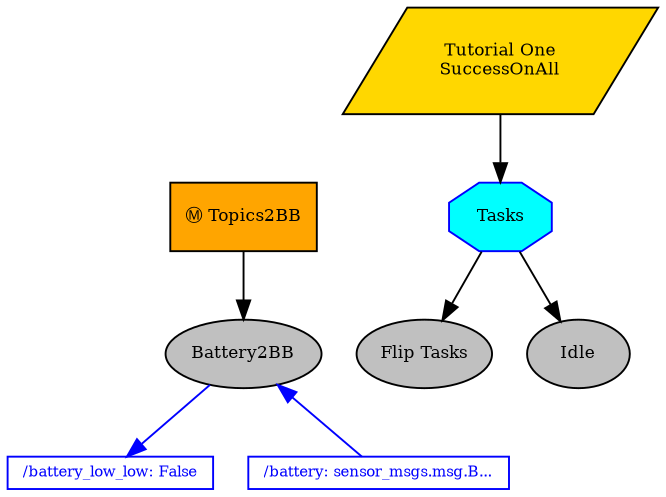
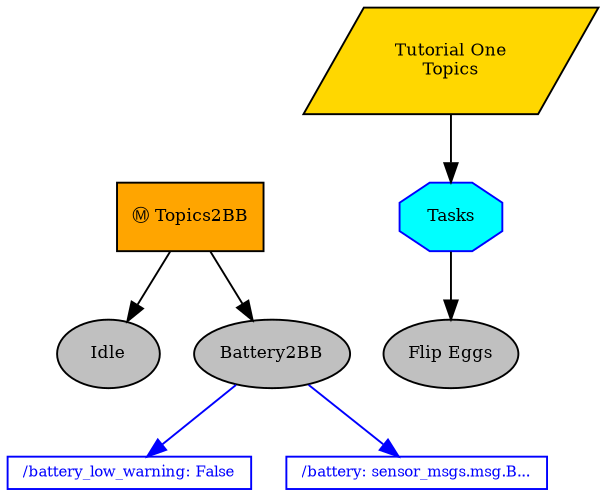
node "Tutorial One SuccessOnAll": label "Tutorial One SuccessOnAll" -> "Tutorial One Topics"
edge "Tasks" -> "Idle": now "Ⓜ Topics2BB" -> "Idle"
node "Flip Tasks": label "Flip Tasks" -> "Flip Eggs"
edge "/battery: sensor_msgs.msg.B..." -> "Battery2BB": reversed
node "/battery_low_low: False": label "/battery_low_low: False" -> "/battery_low_warning: False"
